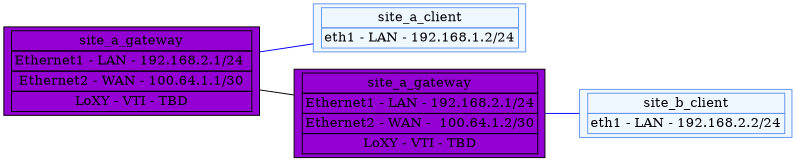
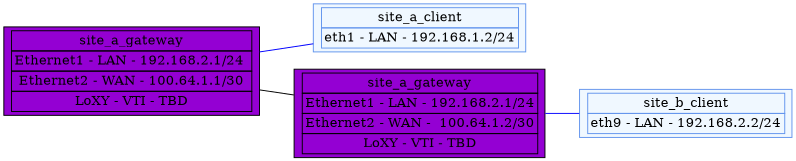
node "site_b_client": text "eth1 - LAN - 192.168.2.2/24" -> "eth9 - LAN - 192.168.2.2/24"
